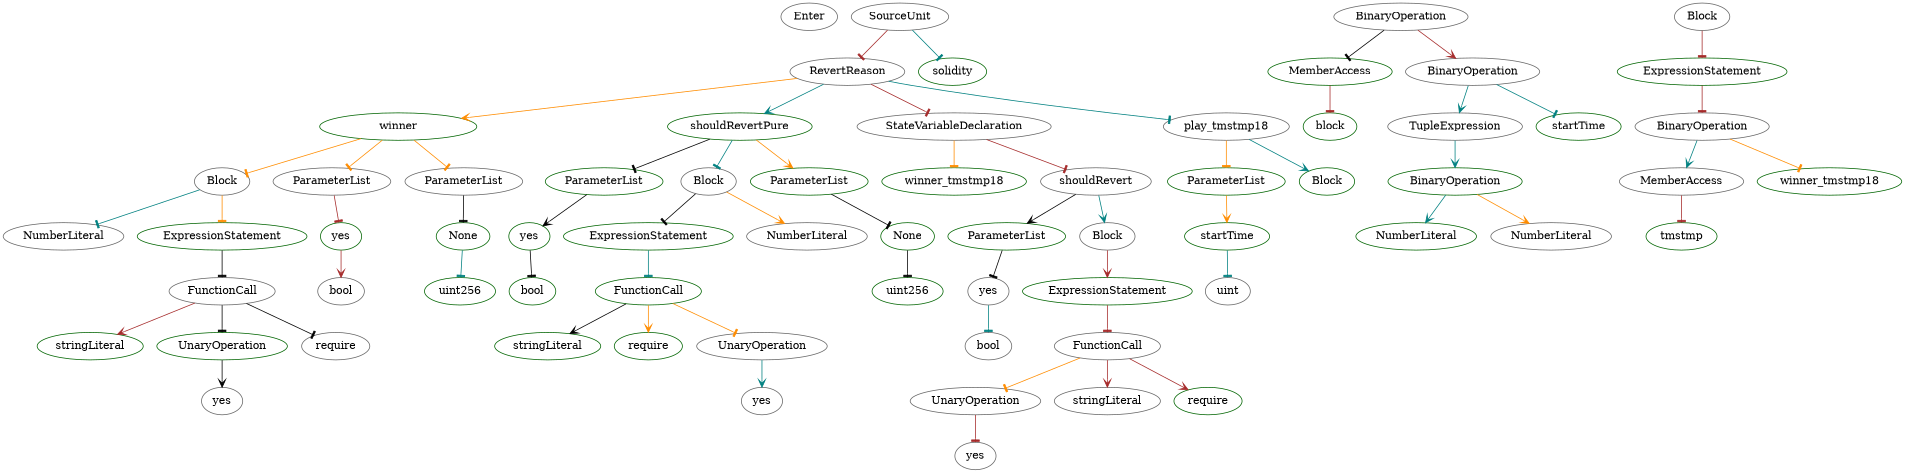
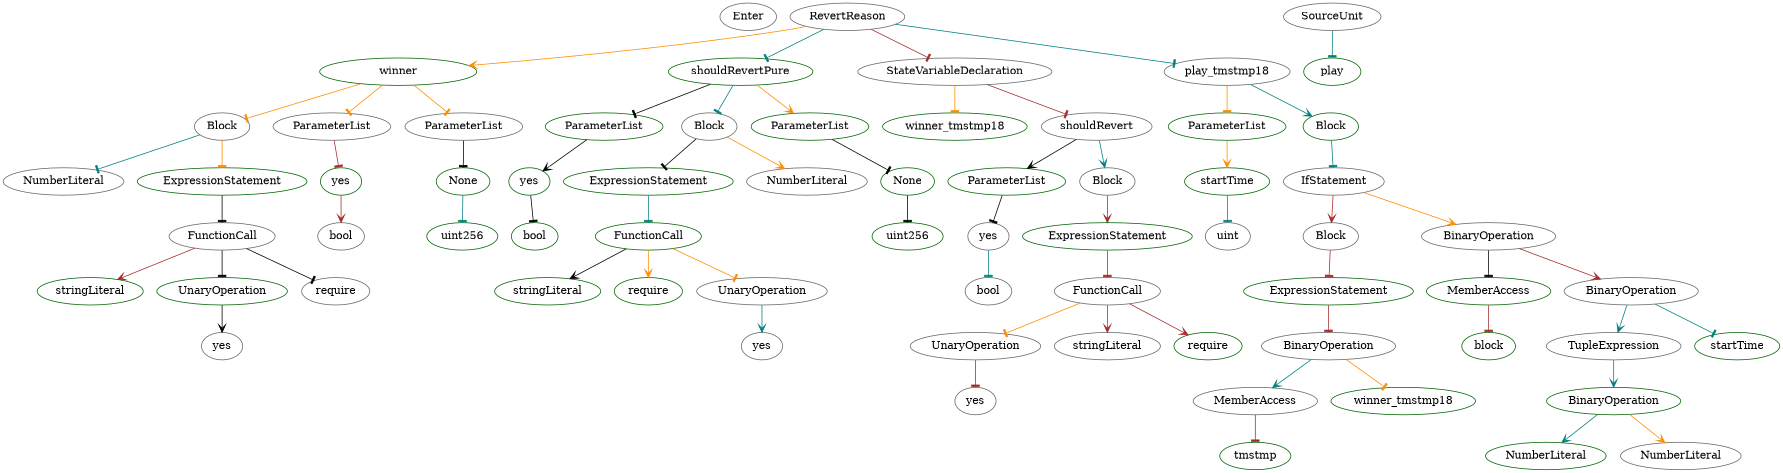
edge "SourceUnit" -> "RevertReason": removed
node "solidity": label "solidity" -> "play"
edge "RevertReason" -> "shouldRevertPure": arrowhead vee -> tee
node "IfStatement": added
